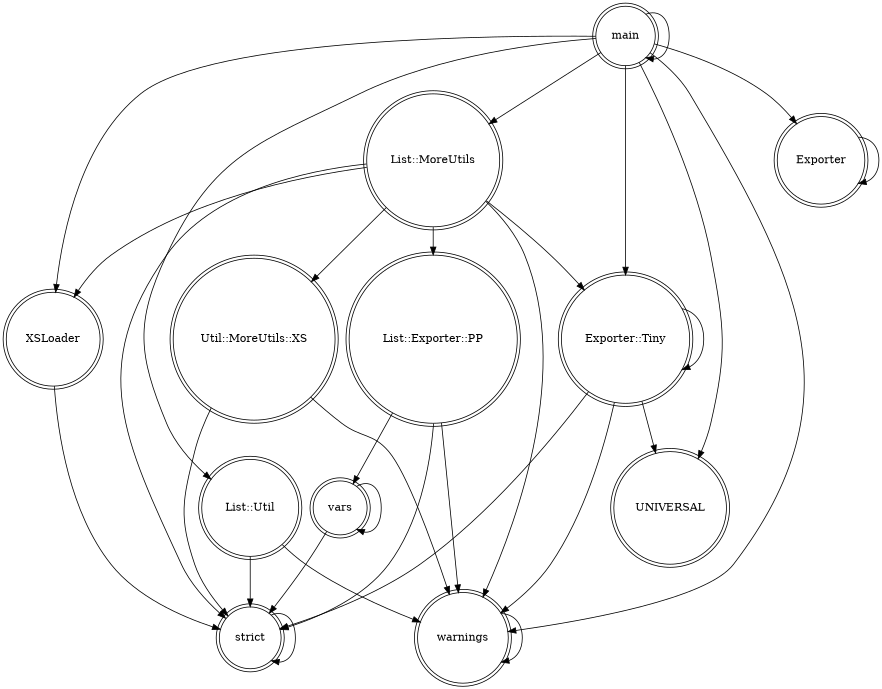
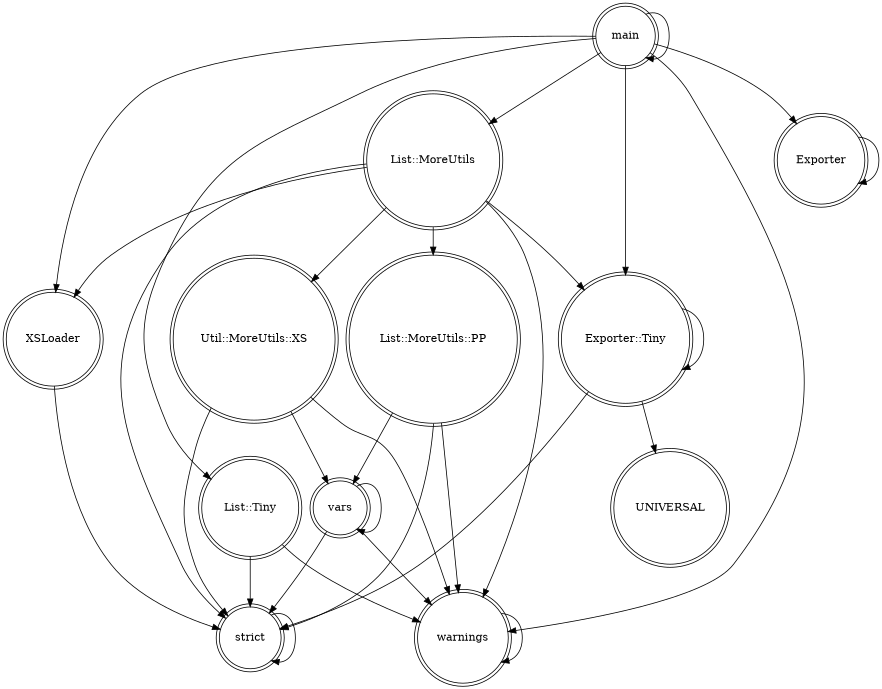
edge "main" -> "UNIVERSAL": removed
node "List::Exporter::PP": label "List::Exporter::PP" -> "List::MoreUtils::PP"
edge "Util::MoreUtils::XS" -> "vars": added
node "List::Util": label "List::Util" -> "List::Tiny"
edge "Exporter::Tiny" -> "warnings": now "vars" -> "warnings"
